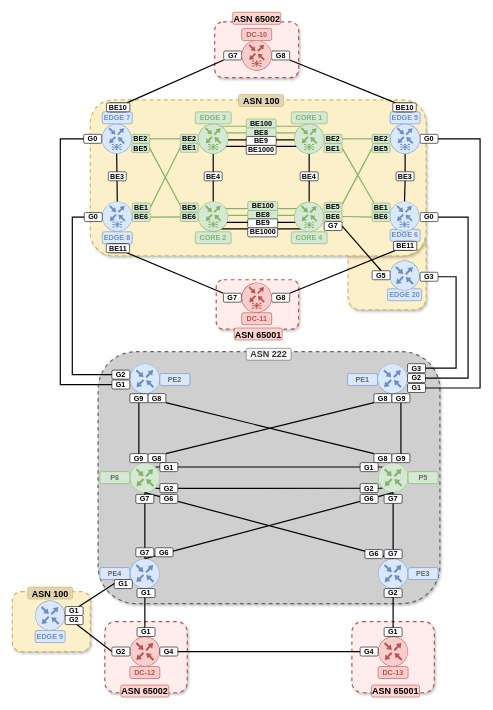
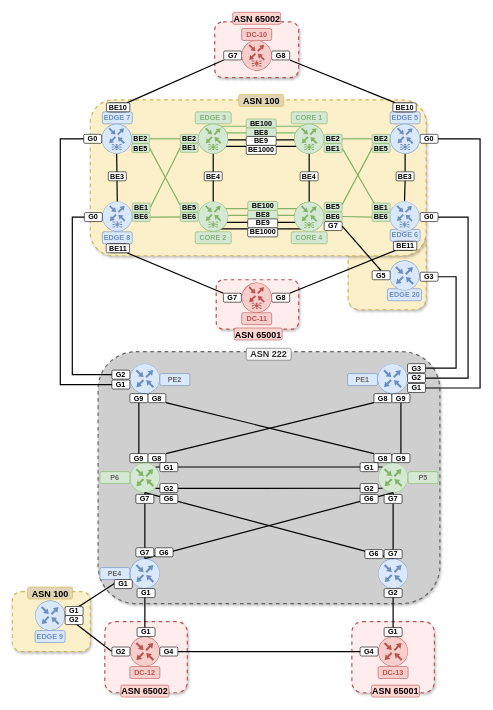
node "PE3": removed
